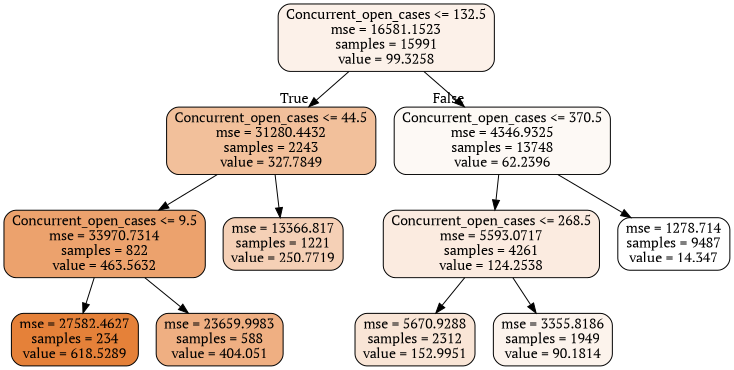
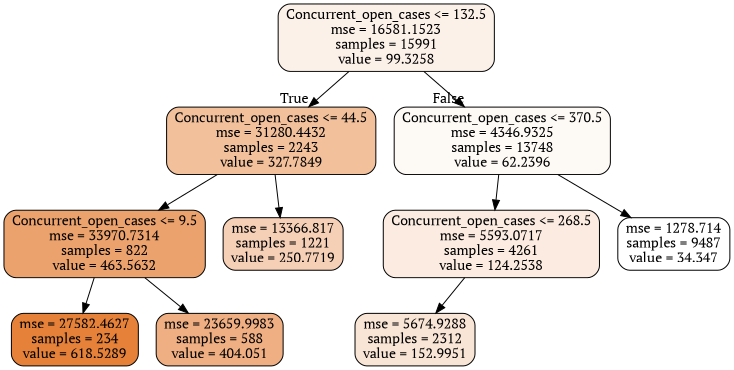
node "mse = 1278.714 samples = 9487 value = 14.347": label "mse = 1278.714 samples = 9487 value = 14.347" -> "mse = 1278.714 samples = 9487 value = 34.347"
node "mse = 5670.9288 samples = 2312 value = 152.9951": label "mse = 5670.9288 samples = 2312 value = 152.9951" -> "mse = 5674.9288 samples = 2312 value = 152.9951"
node "mse = 3355.8186 samples = 1949 value = 90.1814": removed
